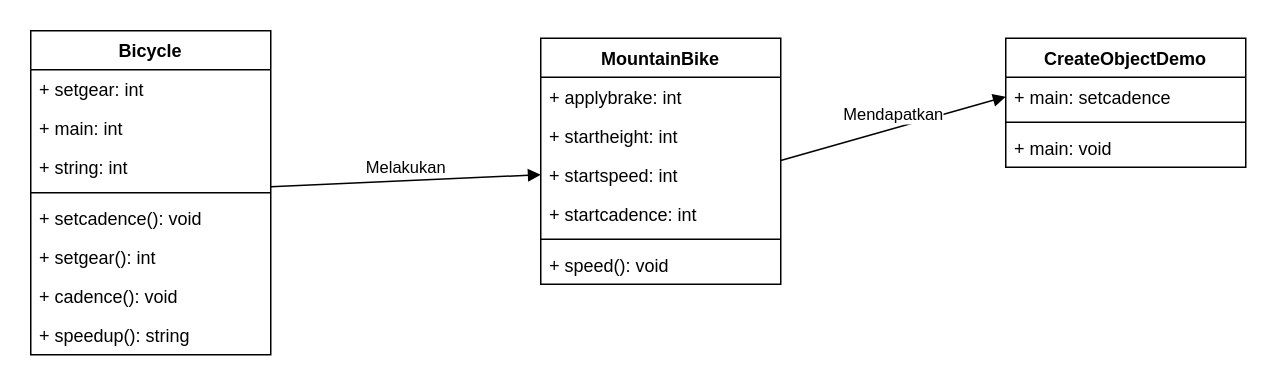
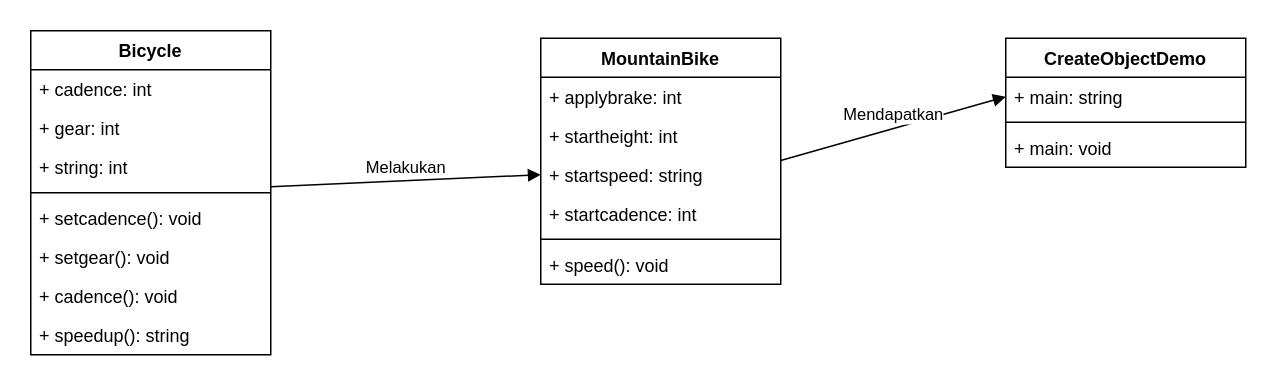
node "+ setgear: int": label "+ setgear: int" -> "+ cadence: int"
node "+ main: setcadence": label "+ main: setcadence" -> "+ main: string"
node "+ main: int": label "+ main: int" -> "+ gear: int"
node "+ startspeed: int": label "+ startspeed: int" -> "+ startspeed: string"
node "+ setgear(): int": label "+ setgear(): int" -> "+ setgear(): void"
